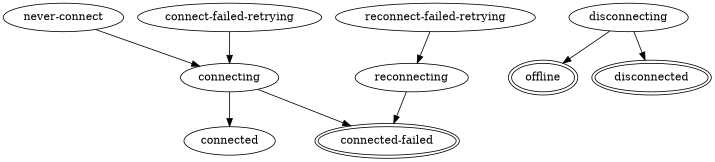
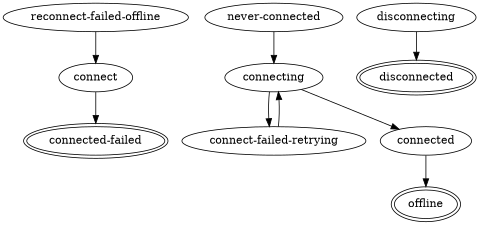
node "never-connect": label "never-connect" -> "never-connected"
node "reconnect-failed-retrying": label "reconnect-failed-retrying" -> "reconnect-failed-offline"
edge "disconnecting" -> "offline": now "connected" -> "offline"
node "reconnecting": label "reconnecting" -> "connect"
edge "connecting" -> "connected-failed": now "connecting" -> "connect-failed-retrying"
